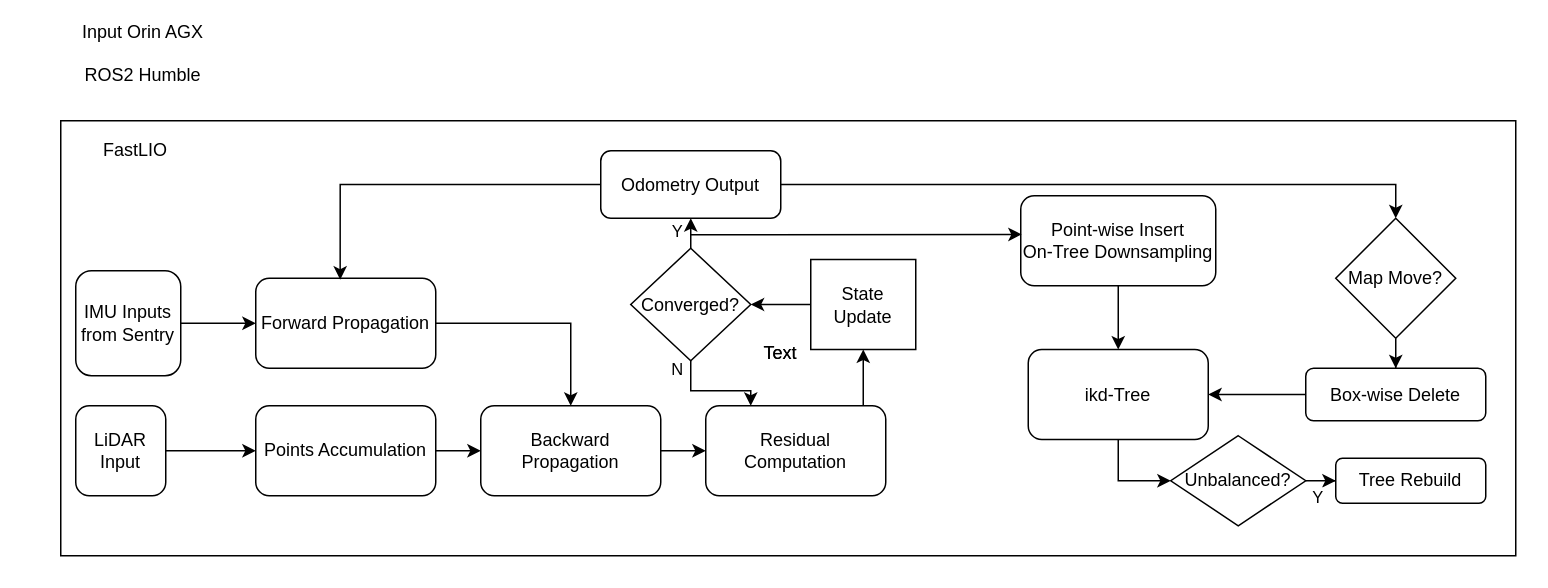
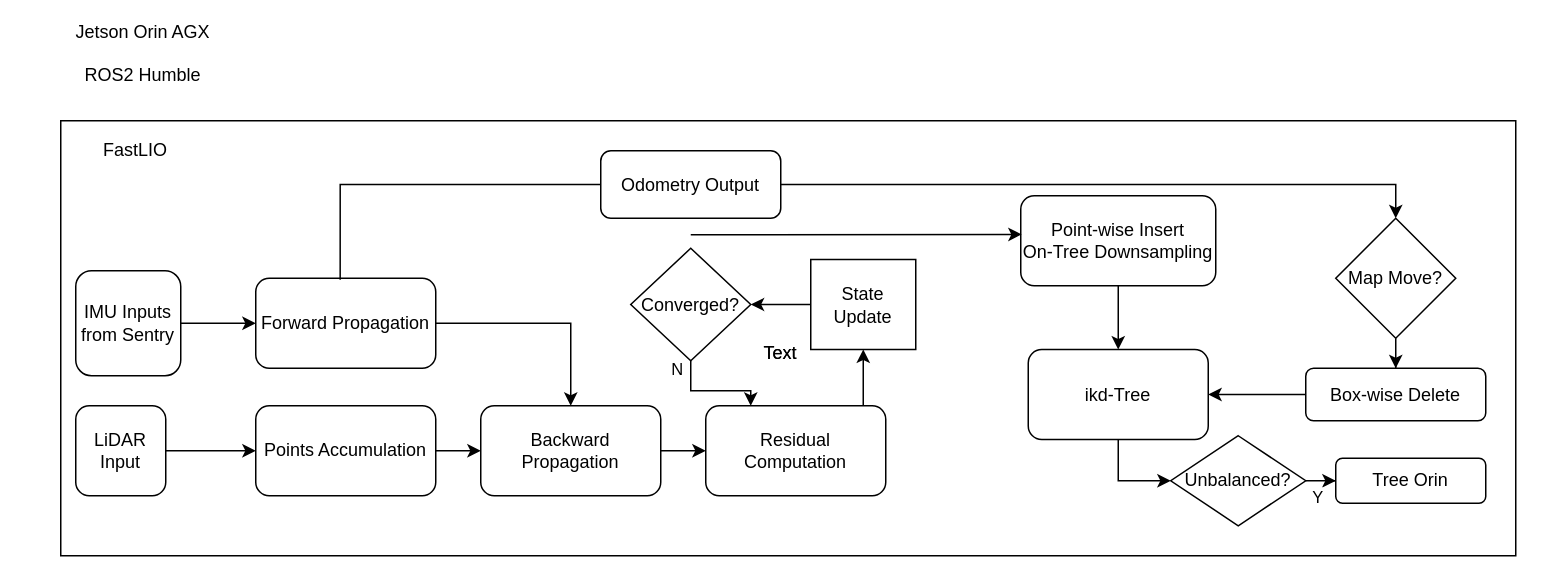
node "Input Orin AGX ROS2 Humble": label "Input Orin AGX ROS2 Humble" -> "Jetson Orin AGX ROS2 Humble"
edge "Converged?" -> "Odometry Output": removed, label "Y"
edge "Odometry Output" -> "Forward Propagation": arrowhead classic -> none
node "Tree Rebuild": label "Tree Rebuild" -> "Tree Orin"
